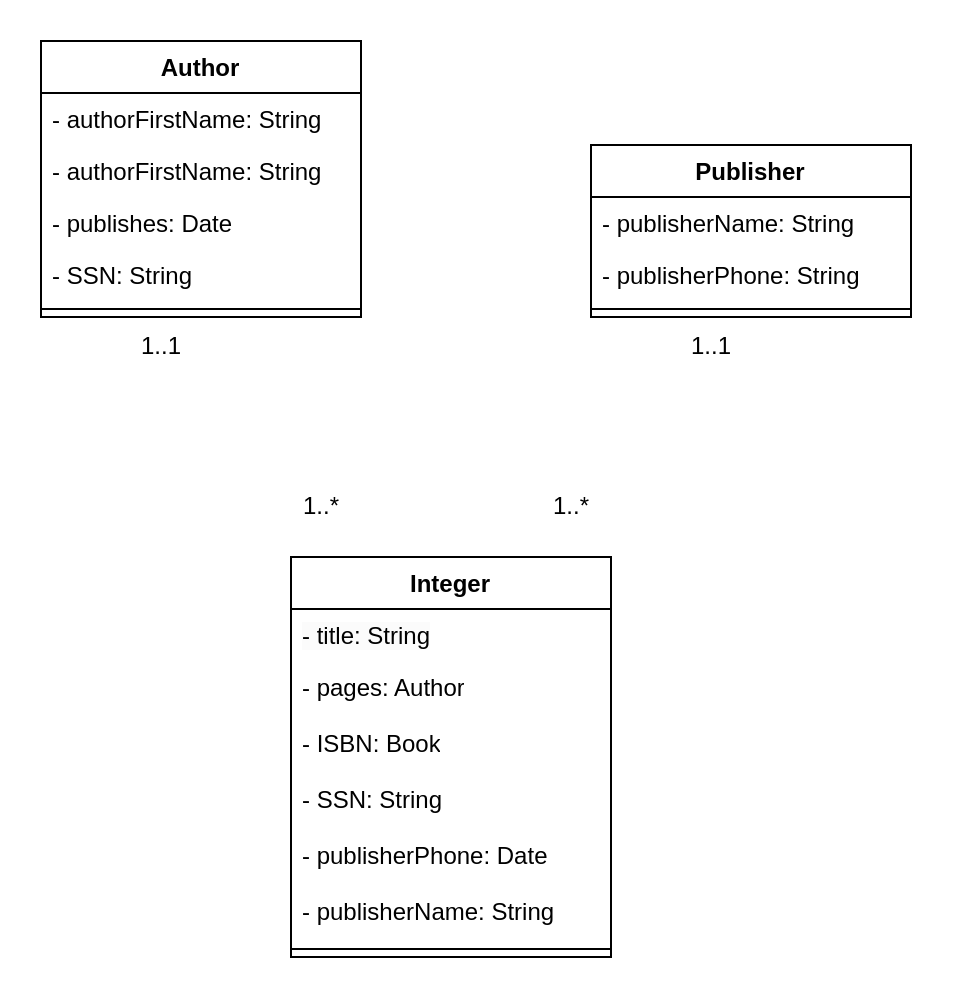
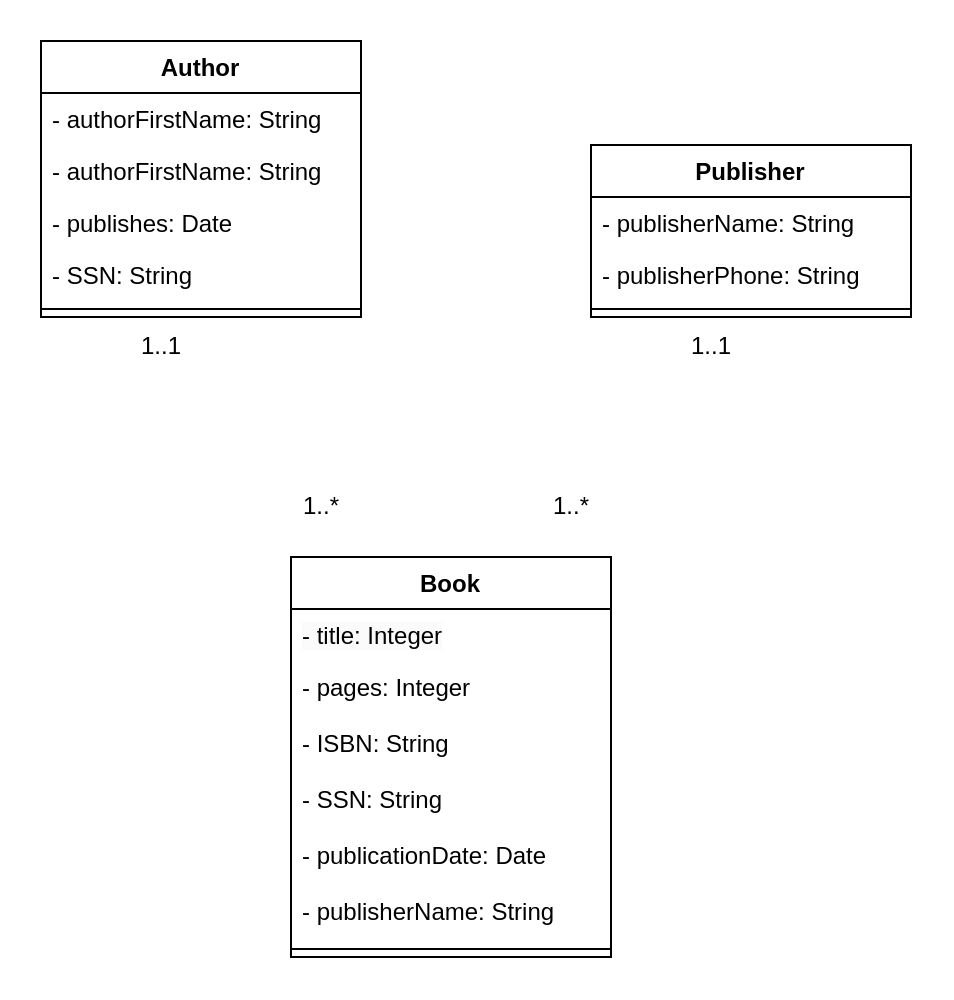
node "Integer": label "Integer" -> "Book"
node "- title: String": label "- title: String" -> "- title: Integer"
node "- pages: Author": label "- pages: Author" -> "- pages: Integer"
node "- ISBN: Book": label "- ISBN: Book" -> "- ISBN: String"
node "- publisherPhone: Date": label "- publisherPhone: Date" -> "- publicationDate: Date"
